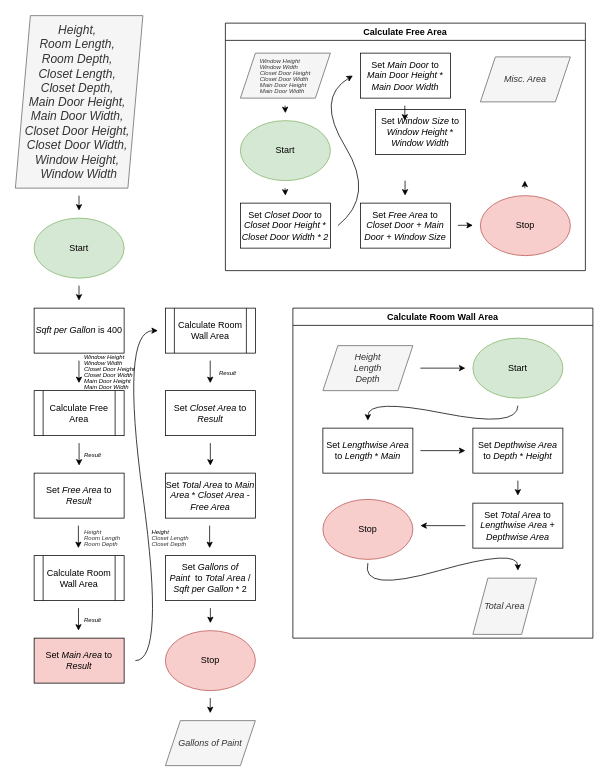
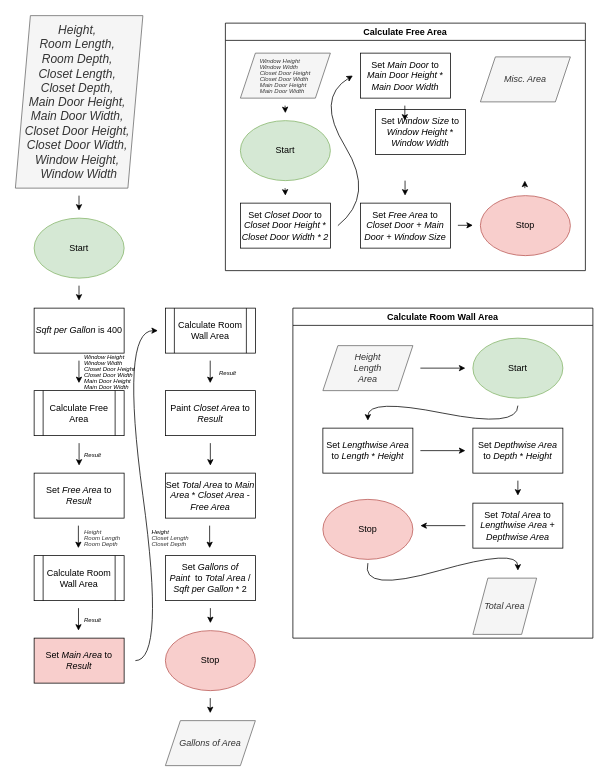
node "Height Length Depth": label "Height Length Depth" -> "Height Length Area"
node "Set Closet Area to Result": label "Set Closet Area to Result" -> "Paint Closet Area to Result"
node "Set Lengthwise Area to Length * Main": label "Set Lengthwise Area to Length * Main" -> "Set Lengthwise Area to Length * Height"
node "Gallons of Paint": label "Gallons of Paint" -> "Gallons of Area"
